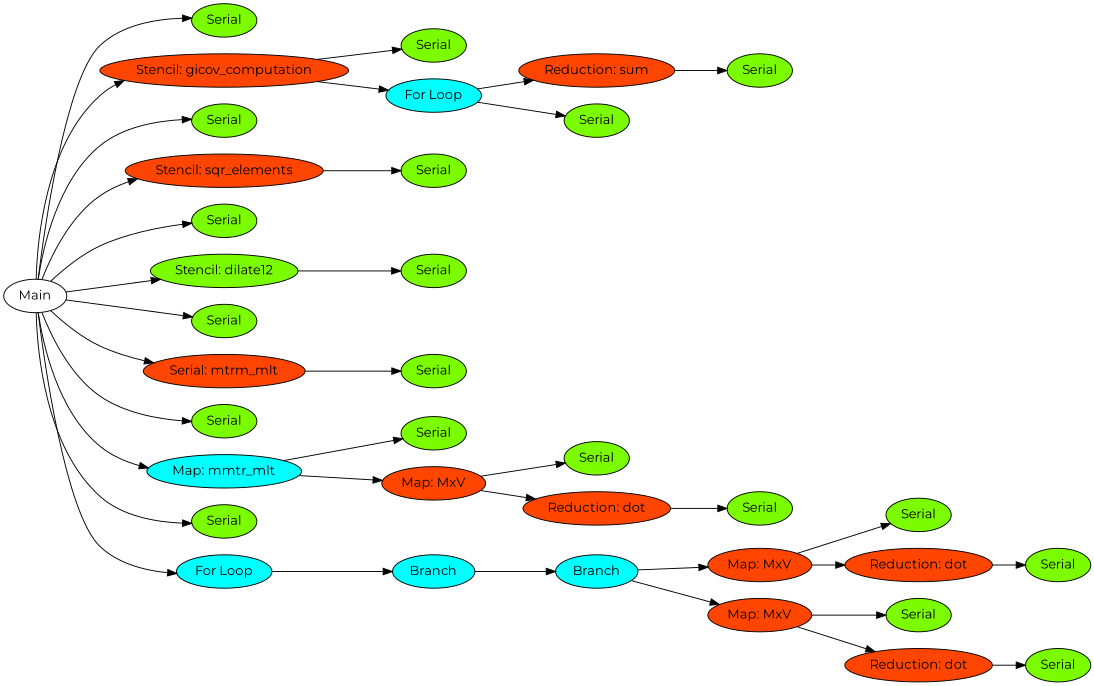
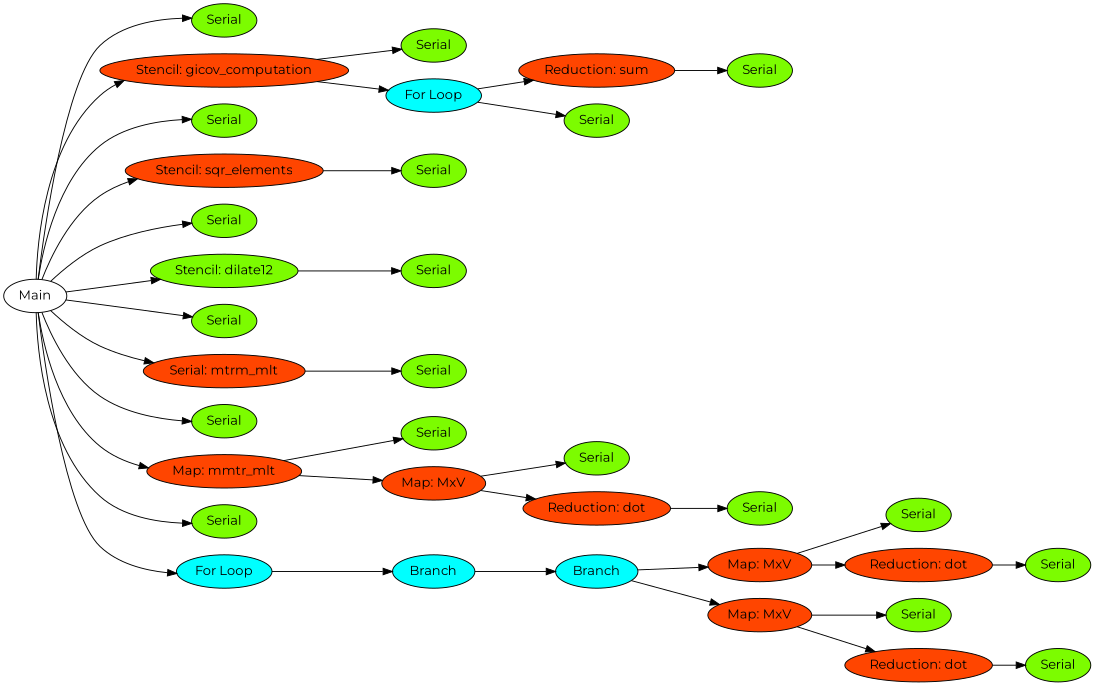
node "Map: mmtr_mlt": fillcolor cyan -> orangered
